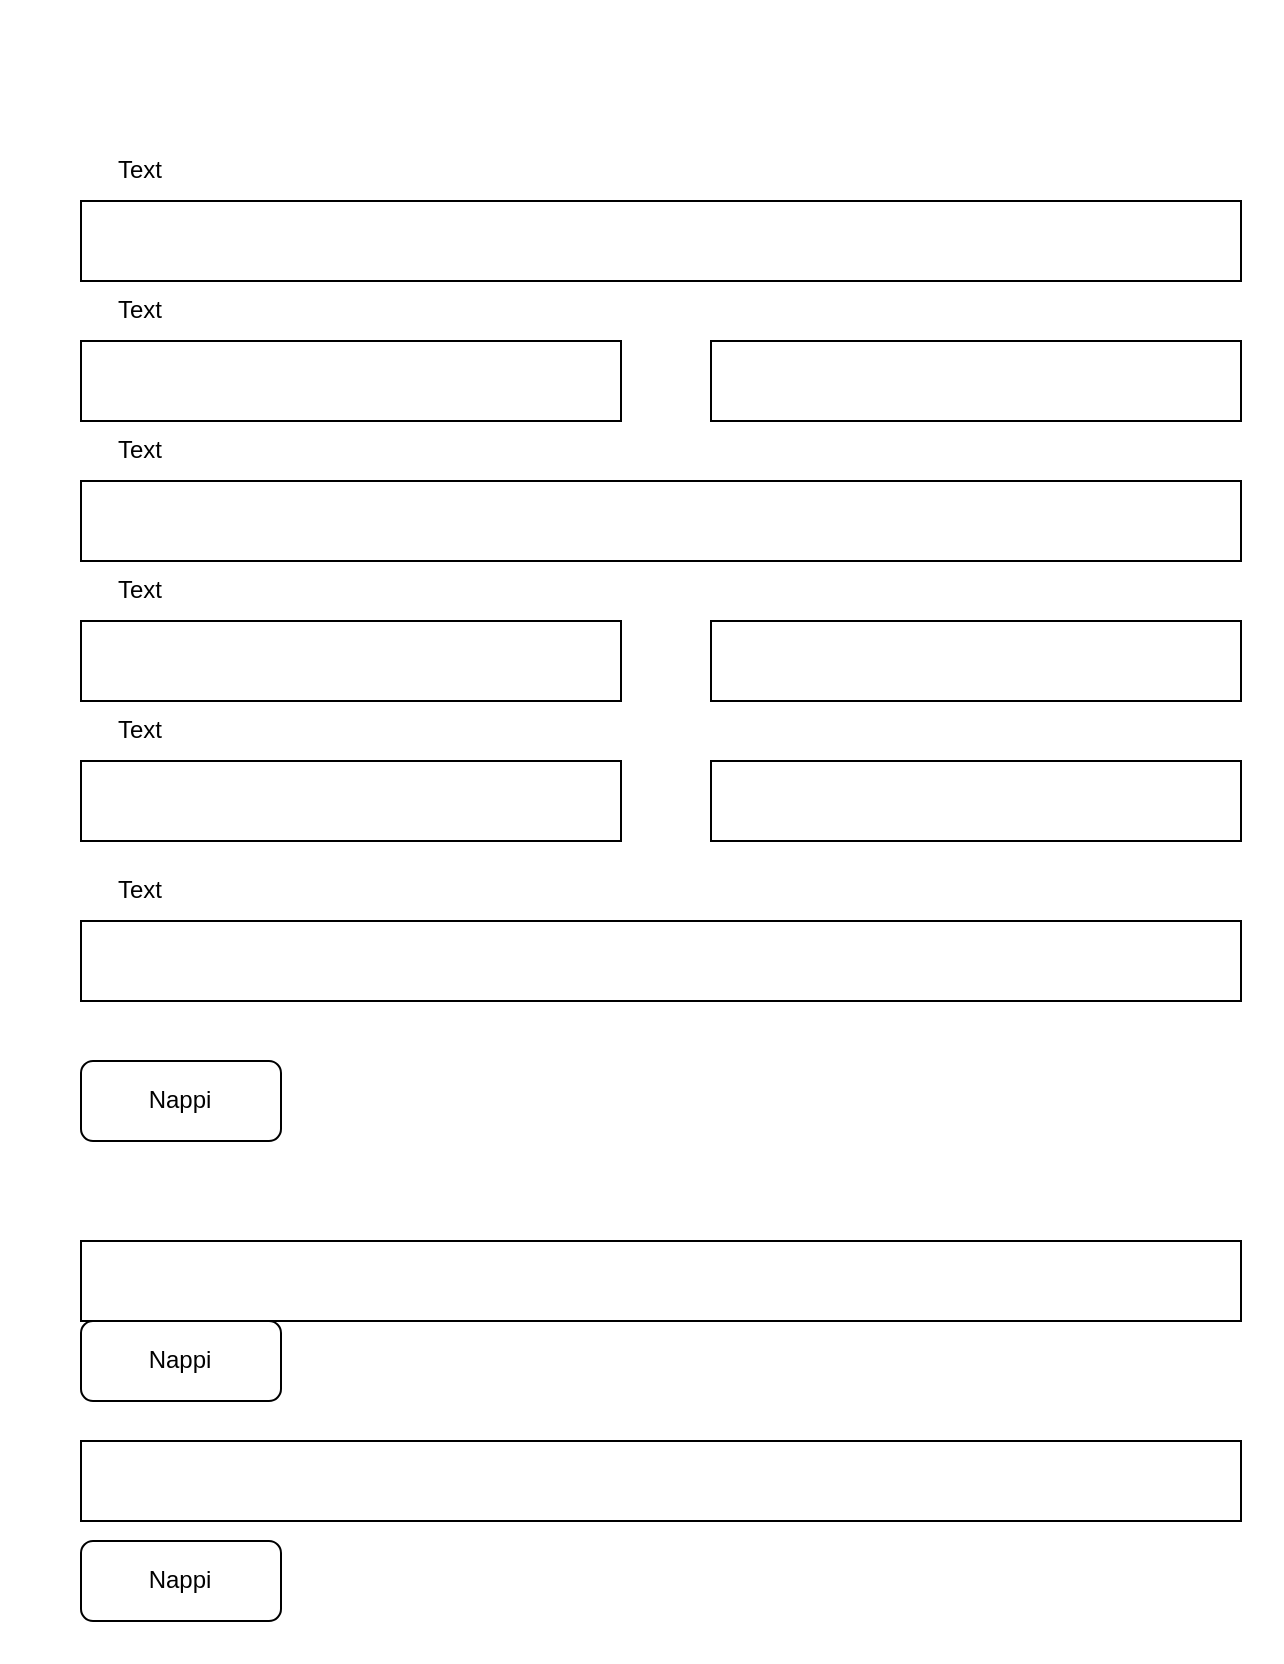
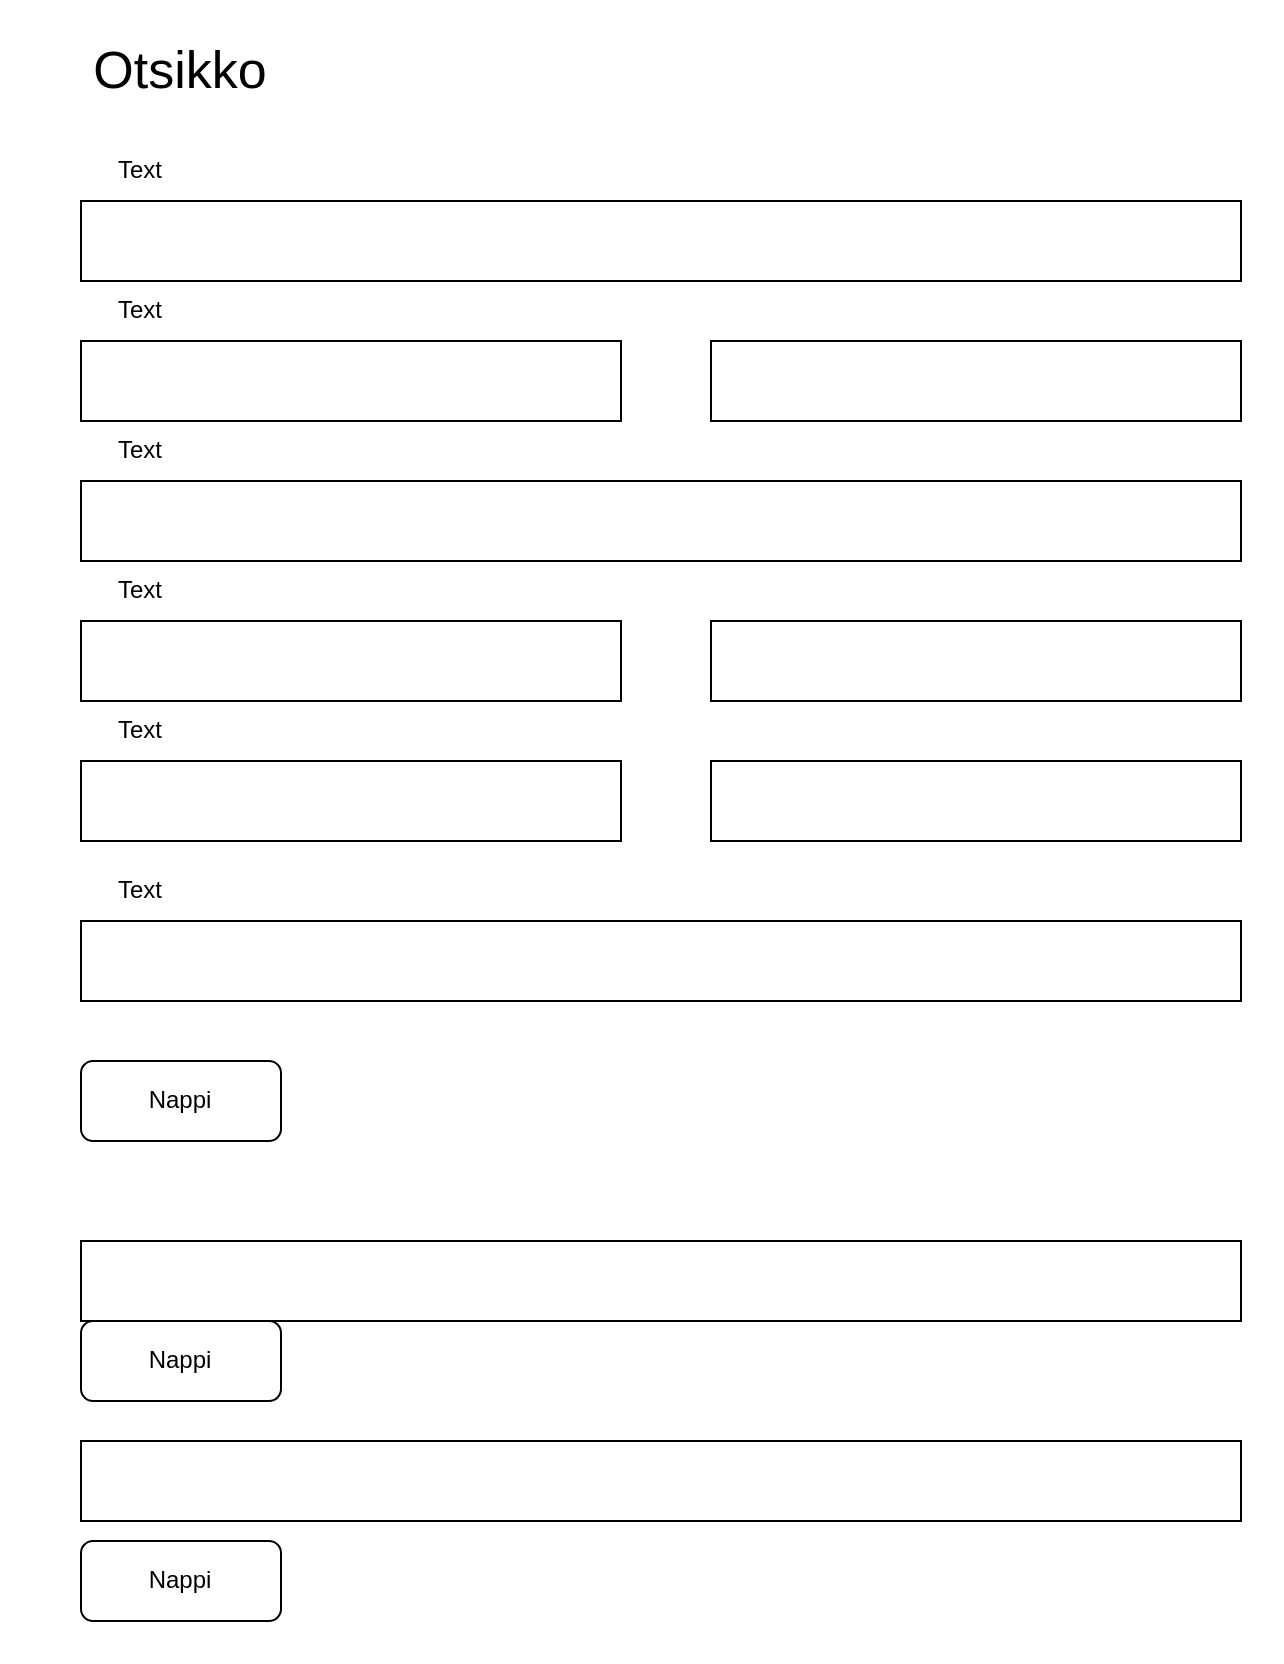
node "Otsikko": added
